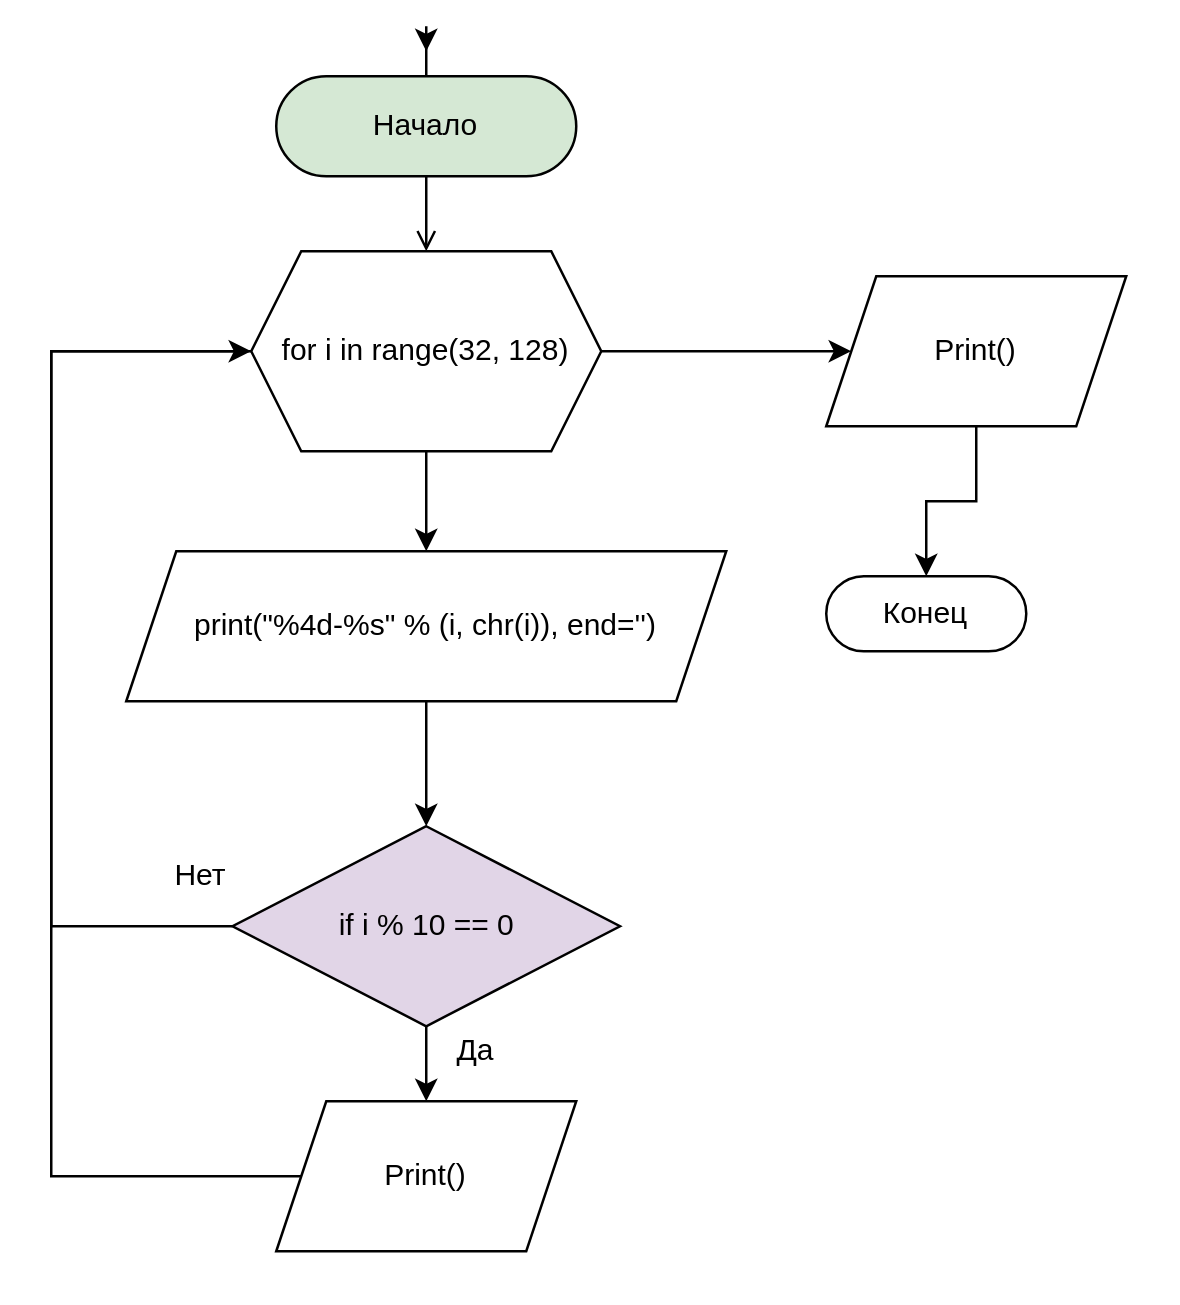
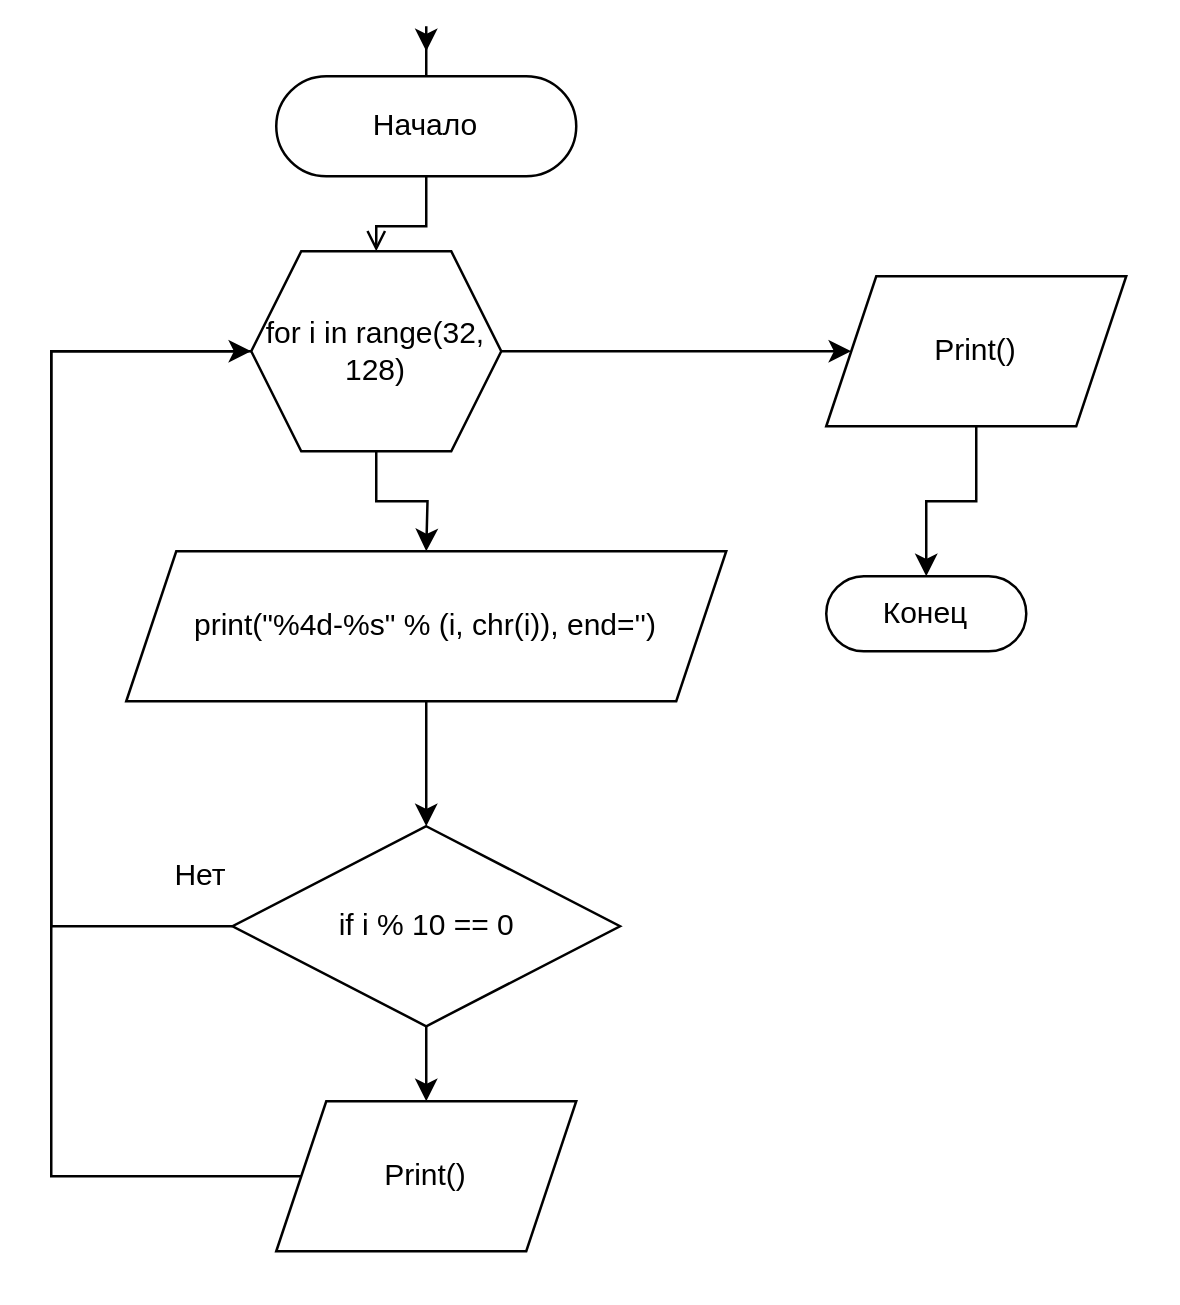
node "Начало": fillcolor #d5e8d4 -> #ffffff
node "for i in range(32, 128)": size 350x200 -> 250x200
node "if i % 10 == 0": fillcolor #e1d5e7 -> #ffffff
node "Да": removed
